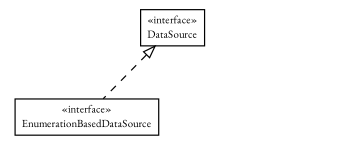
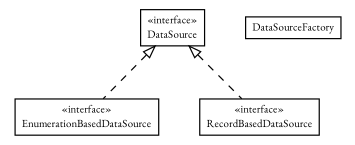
node "DataSourceFactory": added
node "RecordBasedDataSource": added
